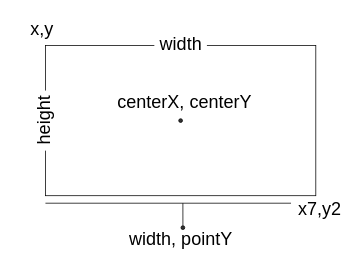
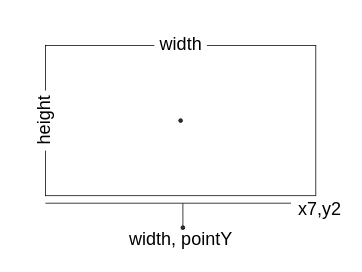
node "x,y": removed
node "centerX, centerY": removed
